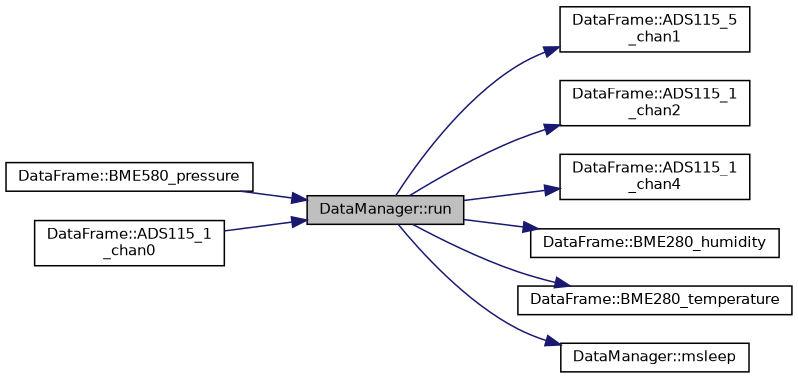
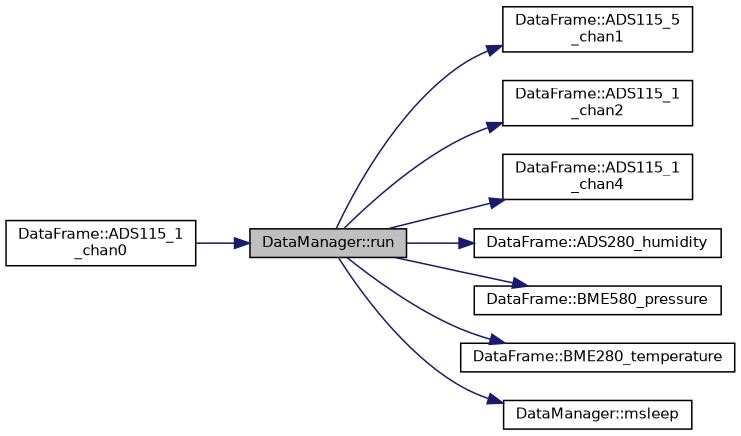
edge "DataFrame::BME580_pressure" -> "DataManager::run": reversed
node "DataFrame::BME280_humidity": label "DataFrame::BME280_humidity" -> "DataFrame::ADS280_humidity"
